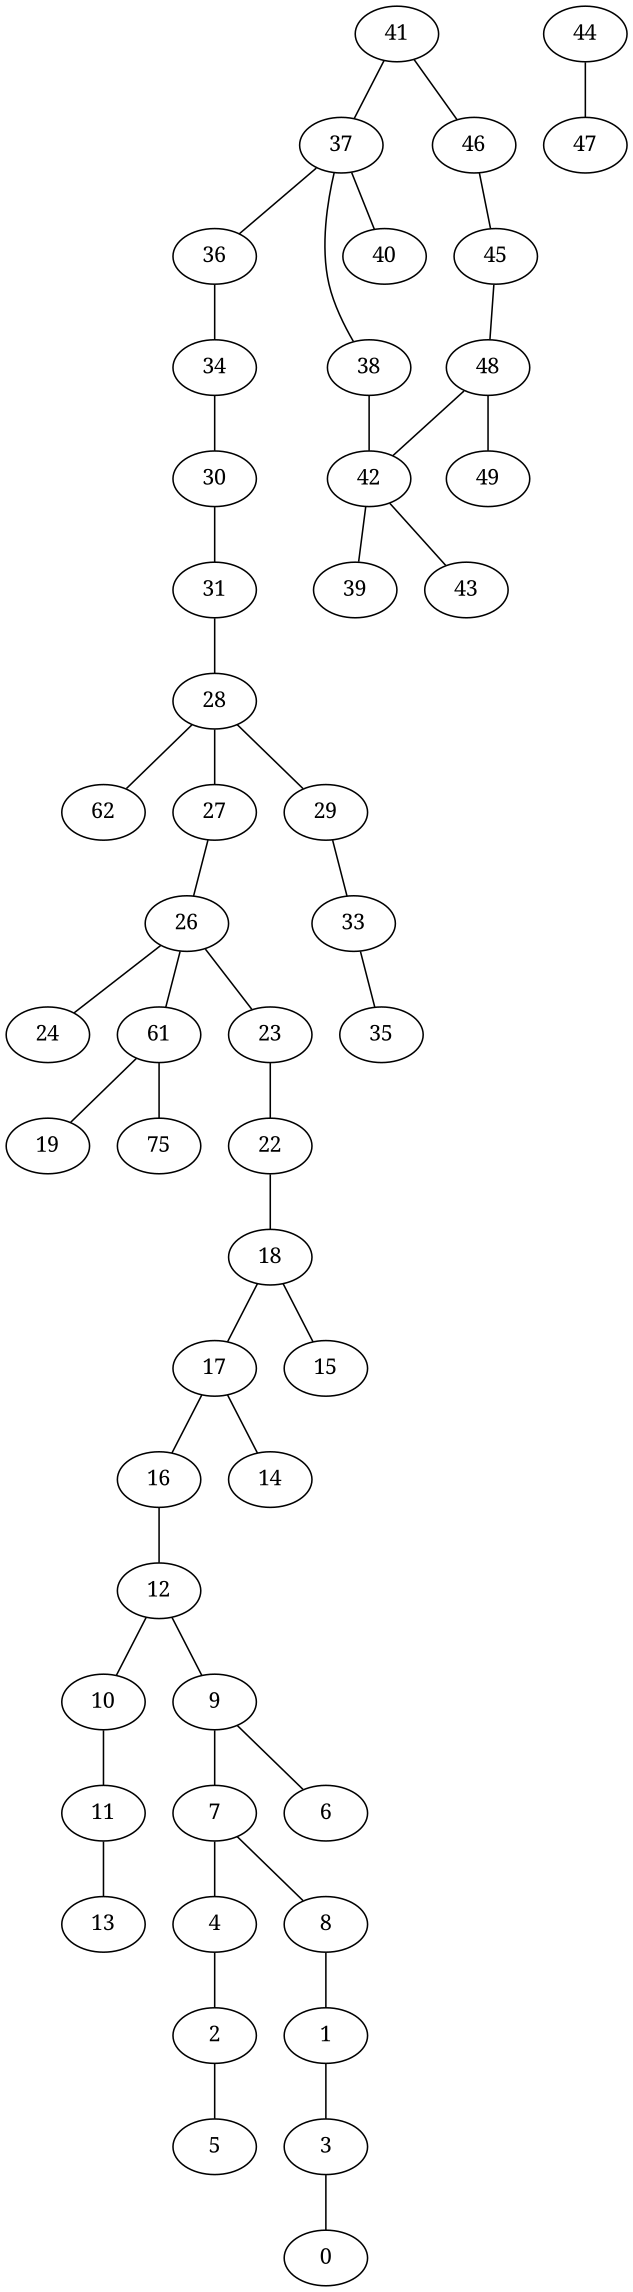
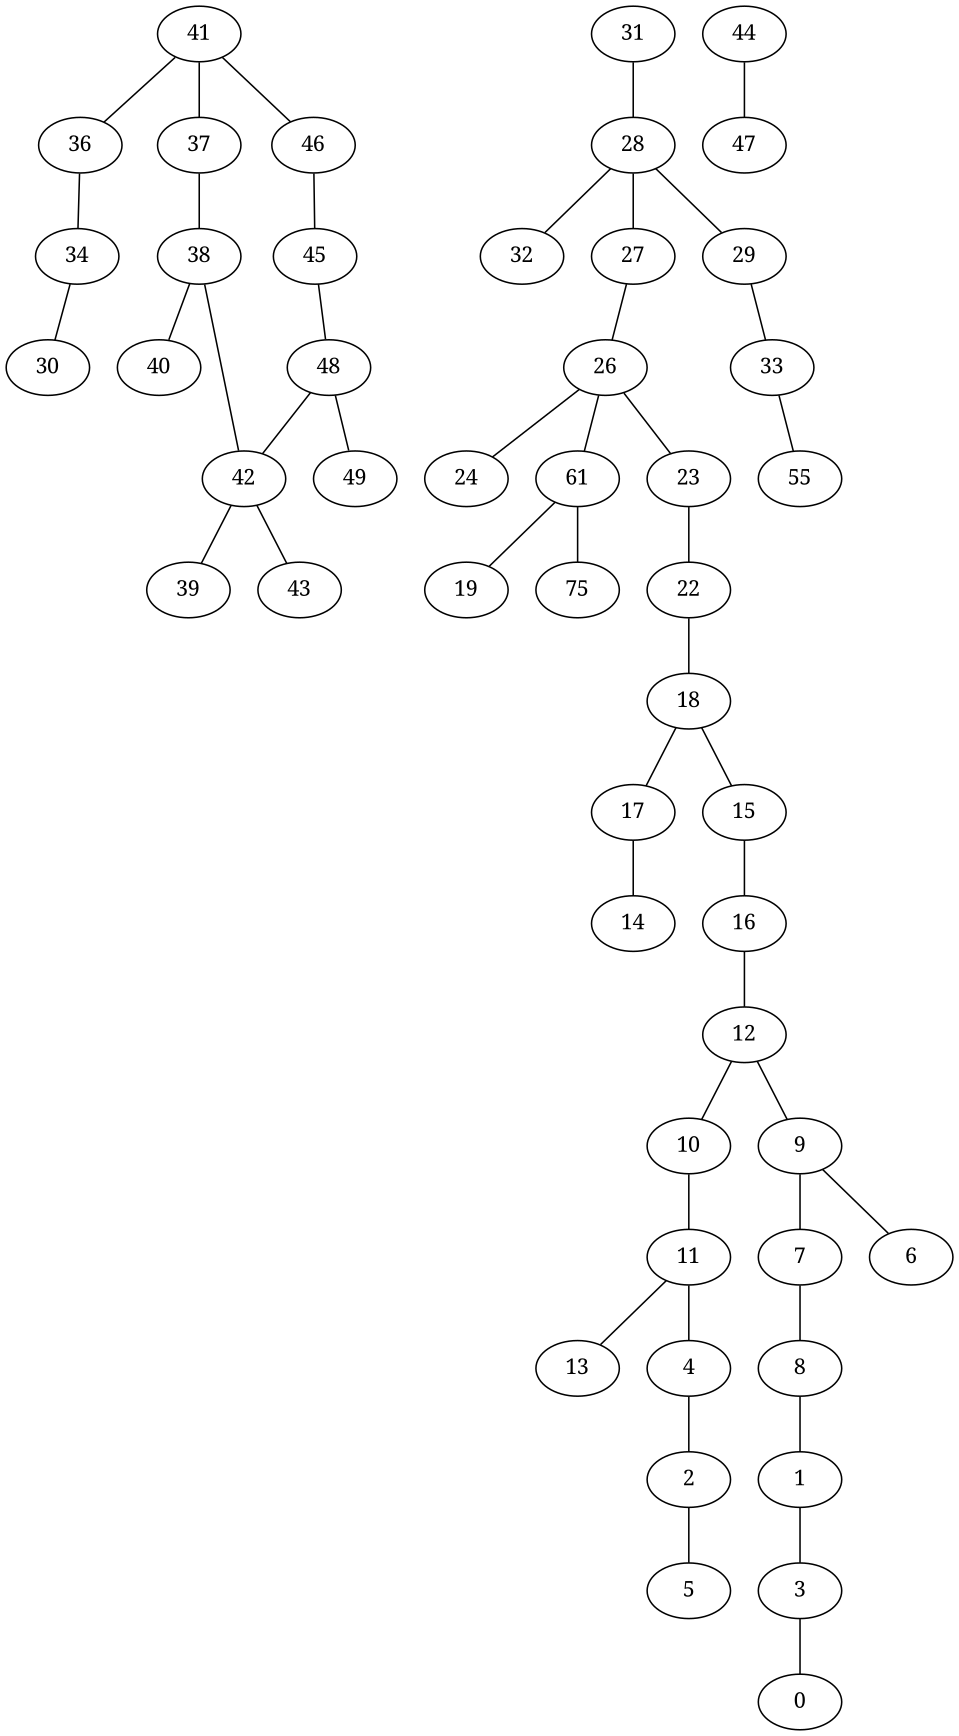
edge "37" -- "36": now "41" -- "36"
edge "37" -- "40": now "38" -- "40"
edge "30" -- "31": removed
node "62": label "62" -> "32"
node "35": label "35" -> "55"
edge "17" -- "16": now "15" -- "16"
edge "7" -- "4": now "11" -- "4"
